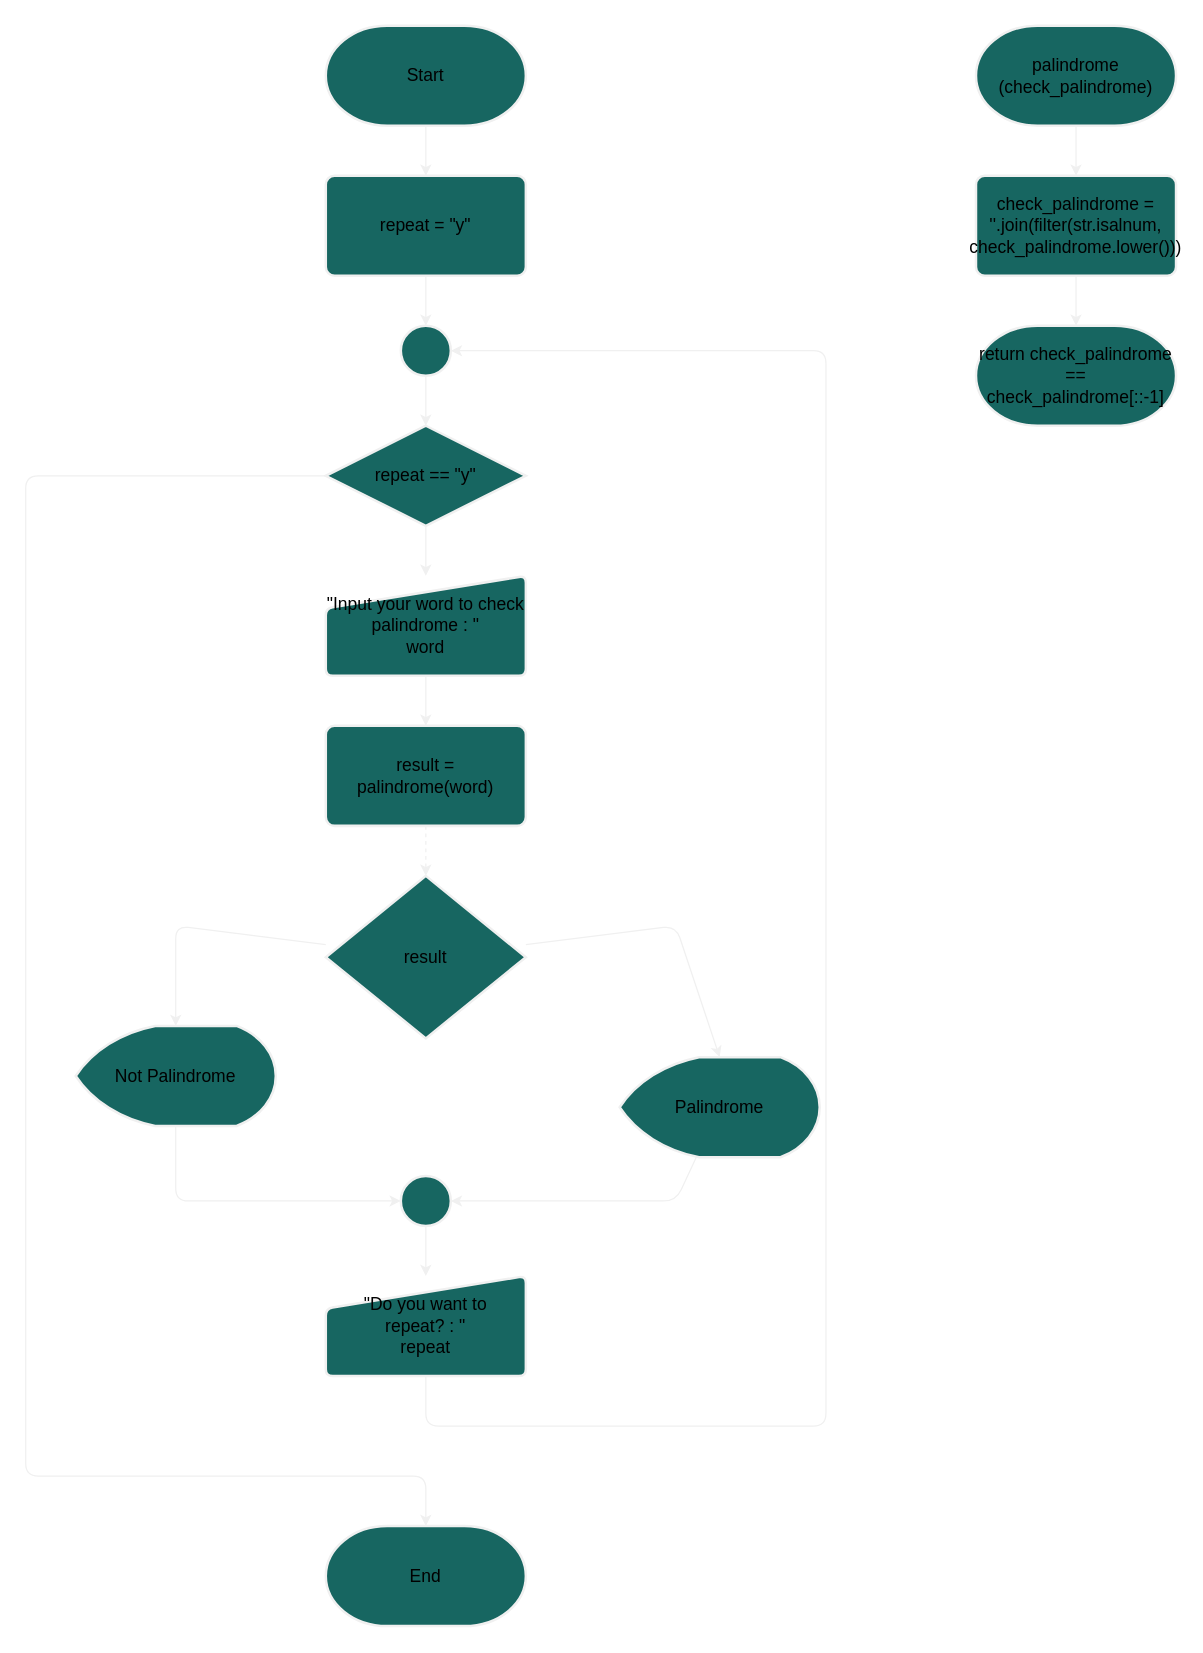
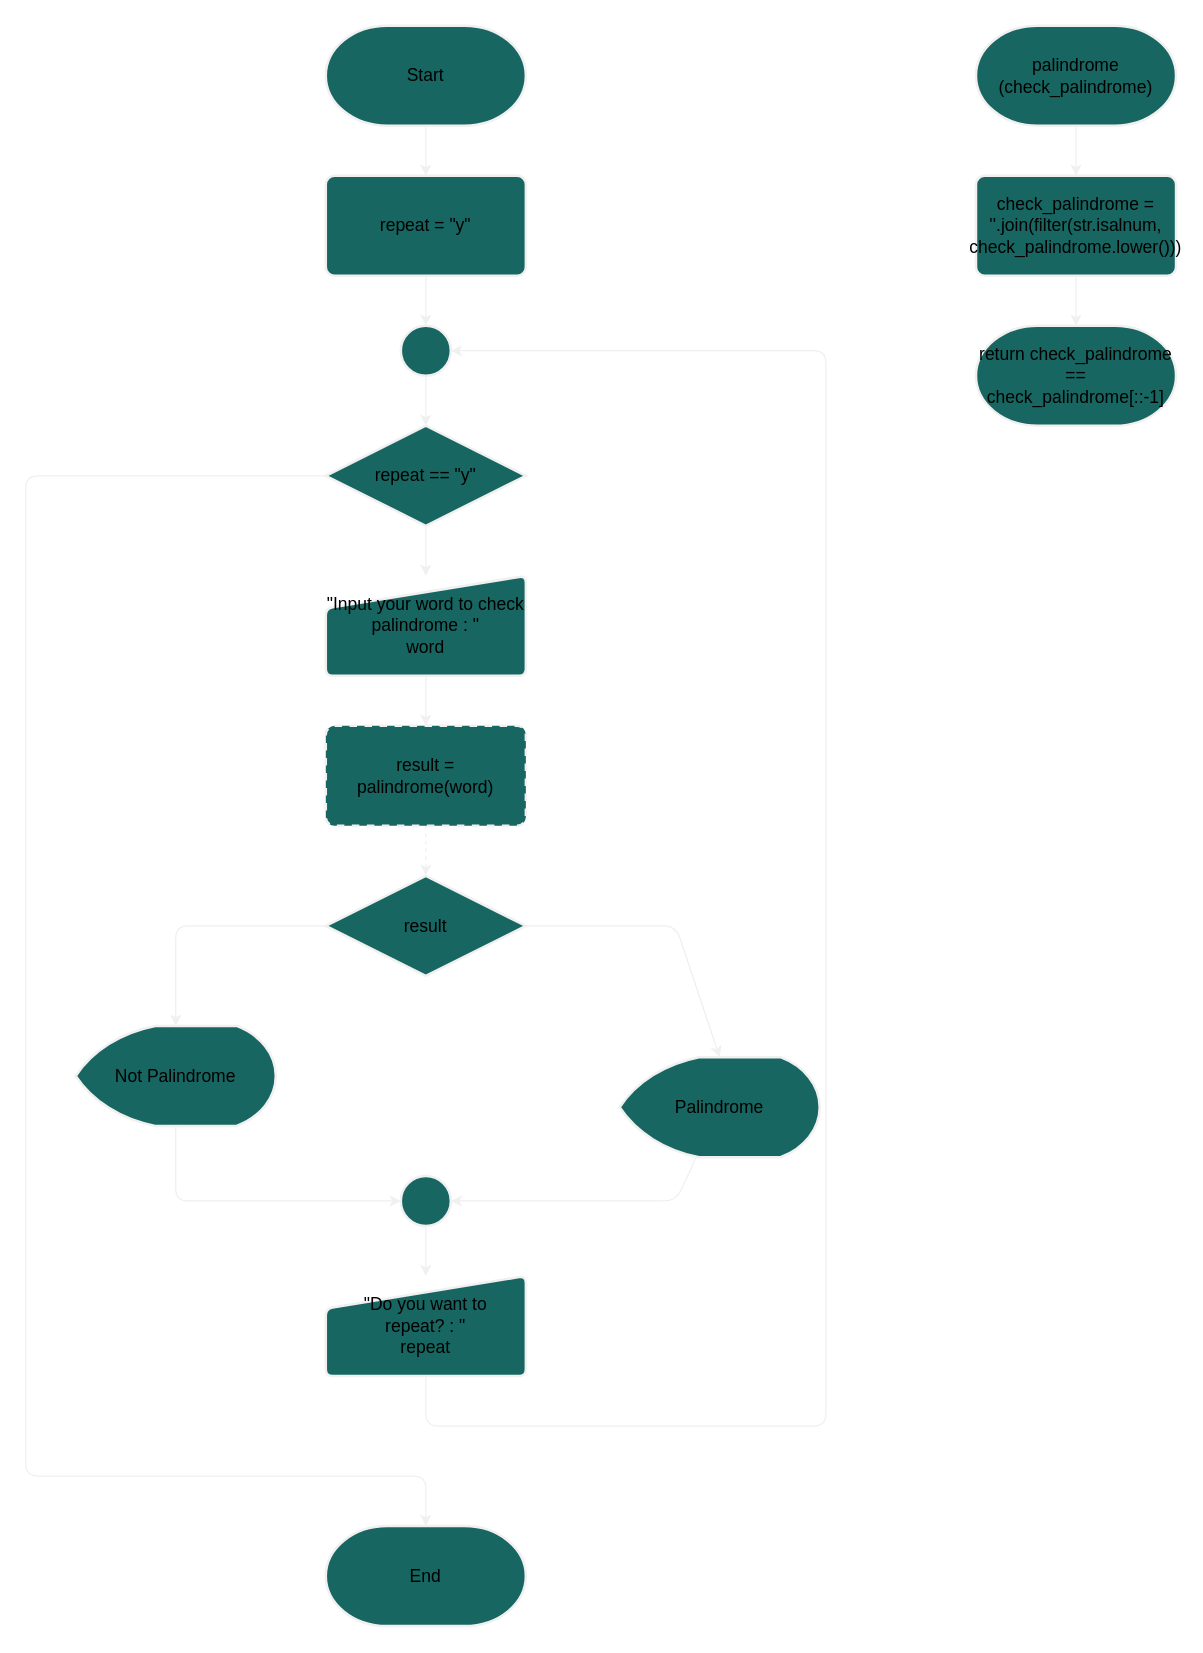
node "result = palindrome(word)": style solid -> dashed
node "result": size 200x163 -> 200x100
